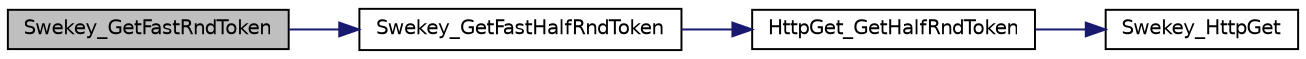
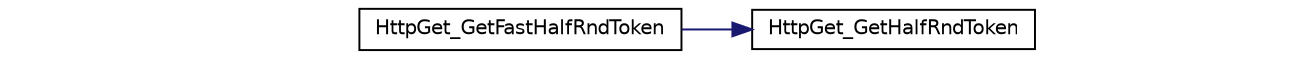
node "Swekey_GetFastRndToken": removed
node "Swekey_GetFastHalfRndToken": label "Swekey_GetFastHalfRndToken" -> "HttpGet_GetFastHalfRndToken"
node "Swekey_HttpGet": removed
